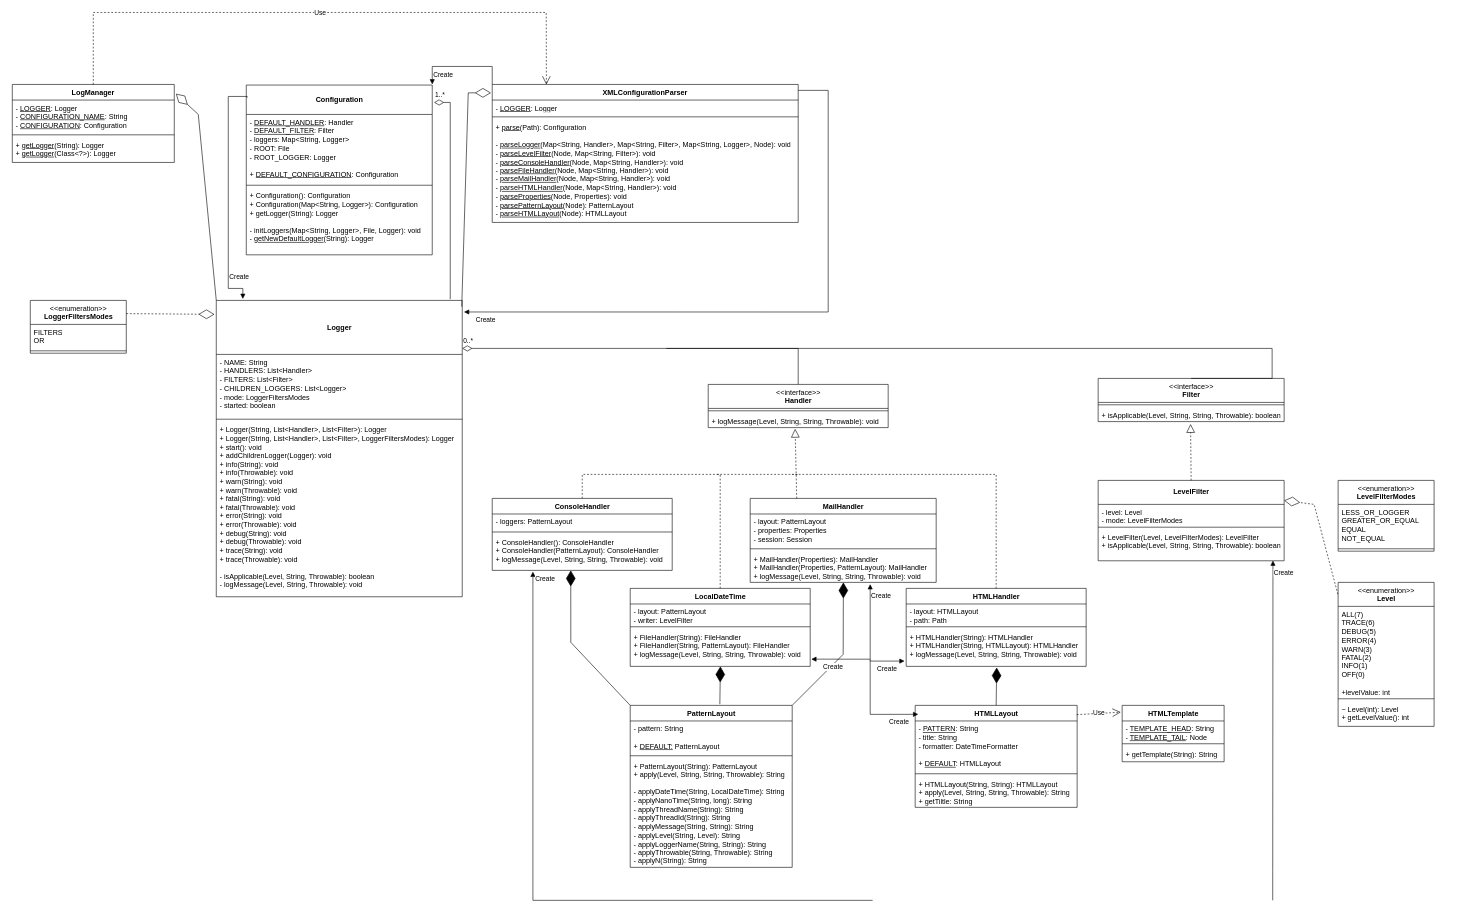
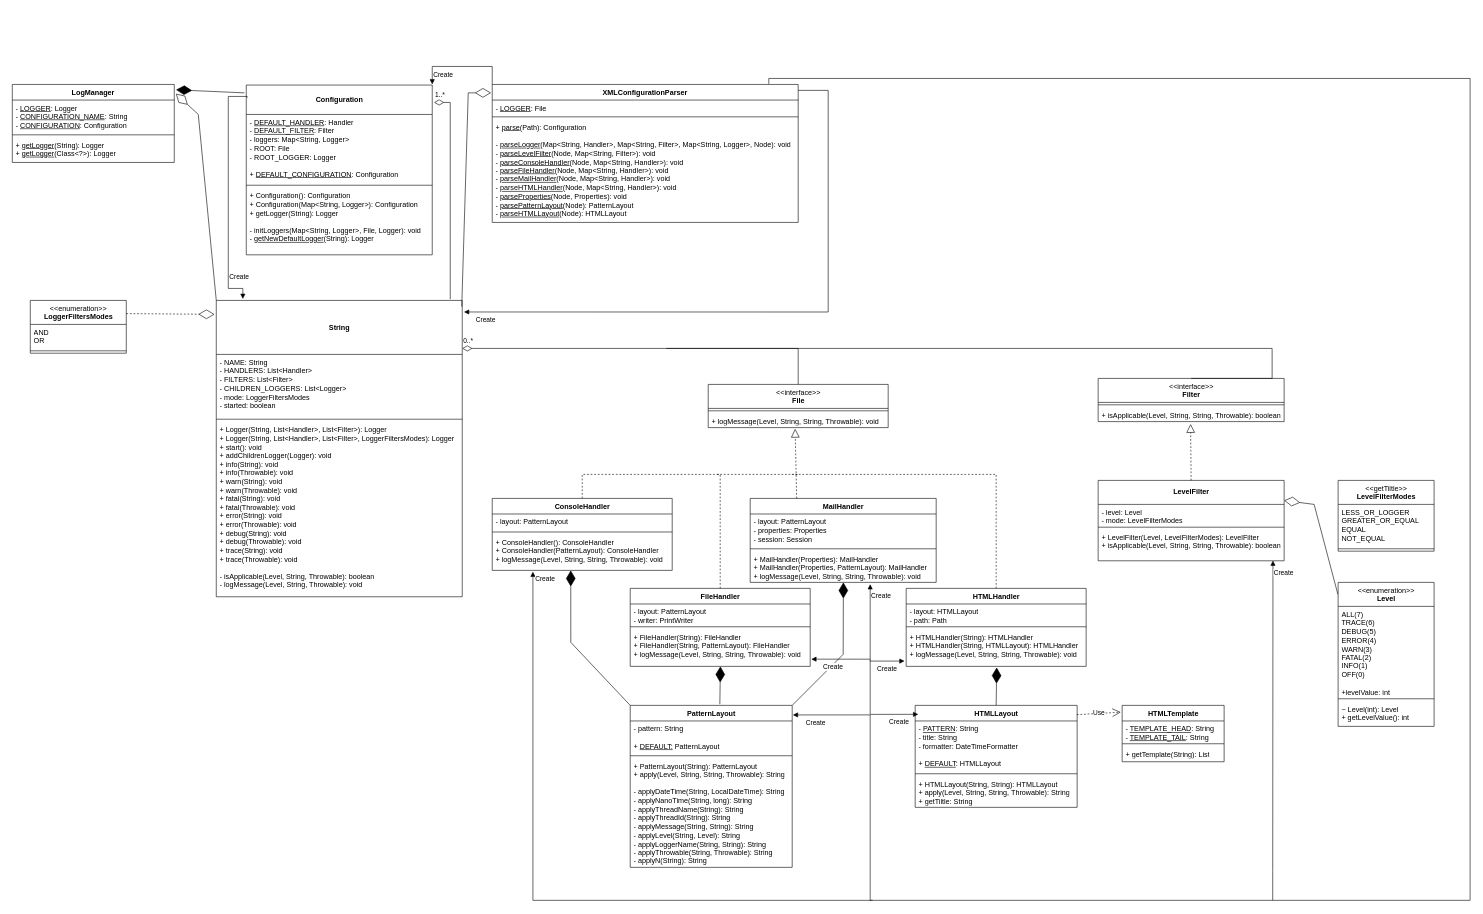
edge "LogManager" -> "XMLConfigurationParser": removed, label "Use"
edge "XMLConfigurationParser" -> "PatternLayout": added, label "Create"
edge "Configuration" -> "LogManager": added
node "- LOGGER: Logger": label "- LOGGER: Logger" -> "- LOGGER: File"
node "Logger": label "Logger" -> "String"
node "FILTERS OR": label "FILTERS OR" -> "AND OR"
node "<<interface>> Handler": label "<<interface>> Handler" -> "<<interface>> File"
node "<<enumeration>> LevelFilterModes": label "<<enumeration>> LevelFilterModes" -> "<<getTiltle>> LevelFilterModes"
node "- loggers: PatternLayout": label "- loggers: PatternLayout" -> "- layout: PatternLayout"
edge "<<enumeration>> Level" -> "LevelFilter": style dashed -> solid
node "LocalDateTime": label "LocalDateTime" -> "FileHandler"
node "- layout: PatternLayout - writer: LevelFilter": label "- layout: PatternLayout - writer: LevelFilter" -> "- layout: PatternLayout - writer: PrintWriter"
node "- TEMPLATE_HEAD: String - TEMPLATE_TAIL: Node": label "- TEMPLATE_HEAD: String - TEMPLATE_TAIL: Node" -> "- TEMPLATE_HEAD: String - TEMPLATE_TAIL: String"
node "+ getTemplate(String): String": label "+ getTemplate(String): String" -> "+ getTemplate(String): List"
